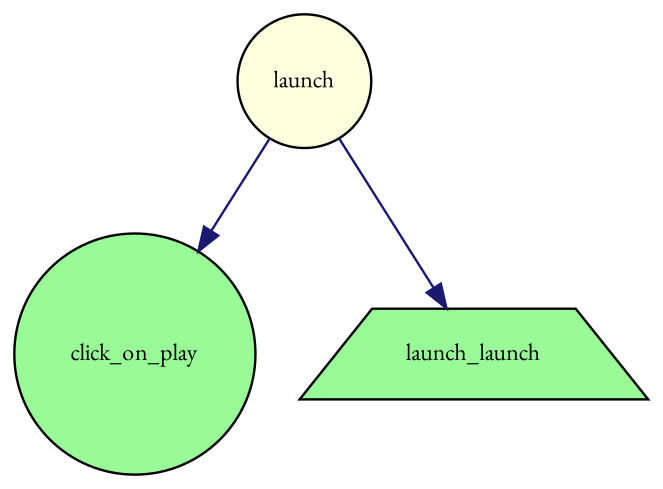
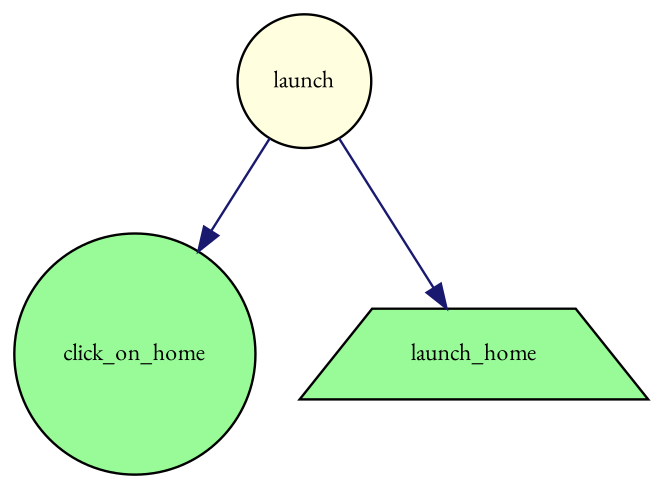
node "click_on_play": label "click_on_play" -> "click_on_home"
node "launch_launch": label "launch_launch" -> "launch_home"
